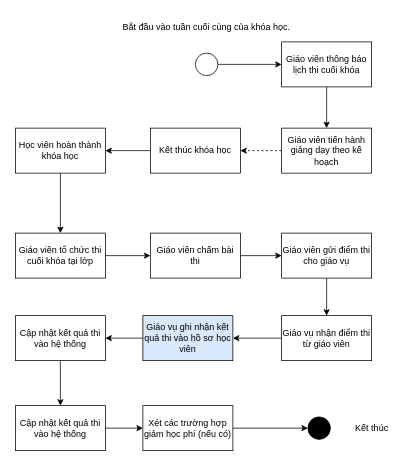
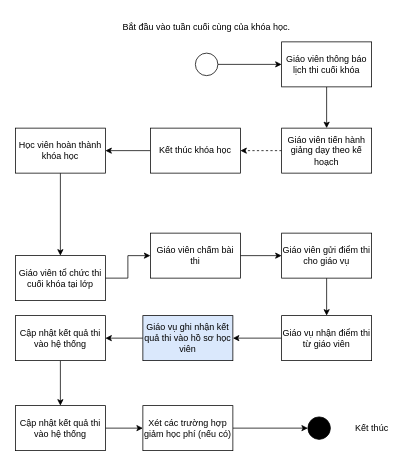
node "Giáo viên tổ chức thi cuối khóa tại lớp": moved (60, 255) -> (60, 278)
